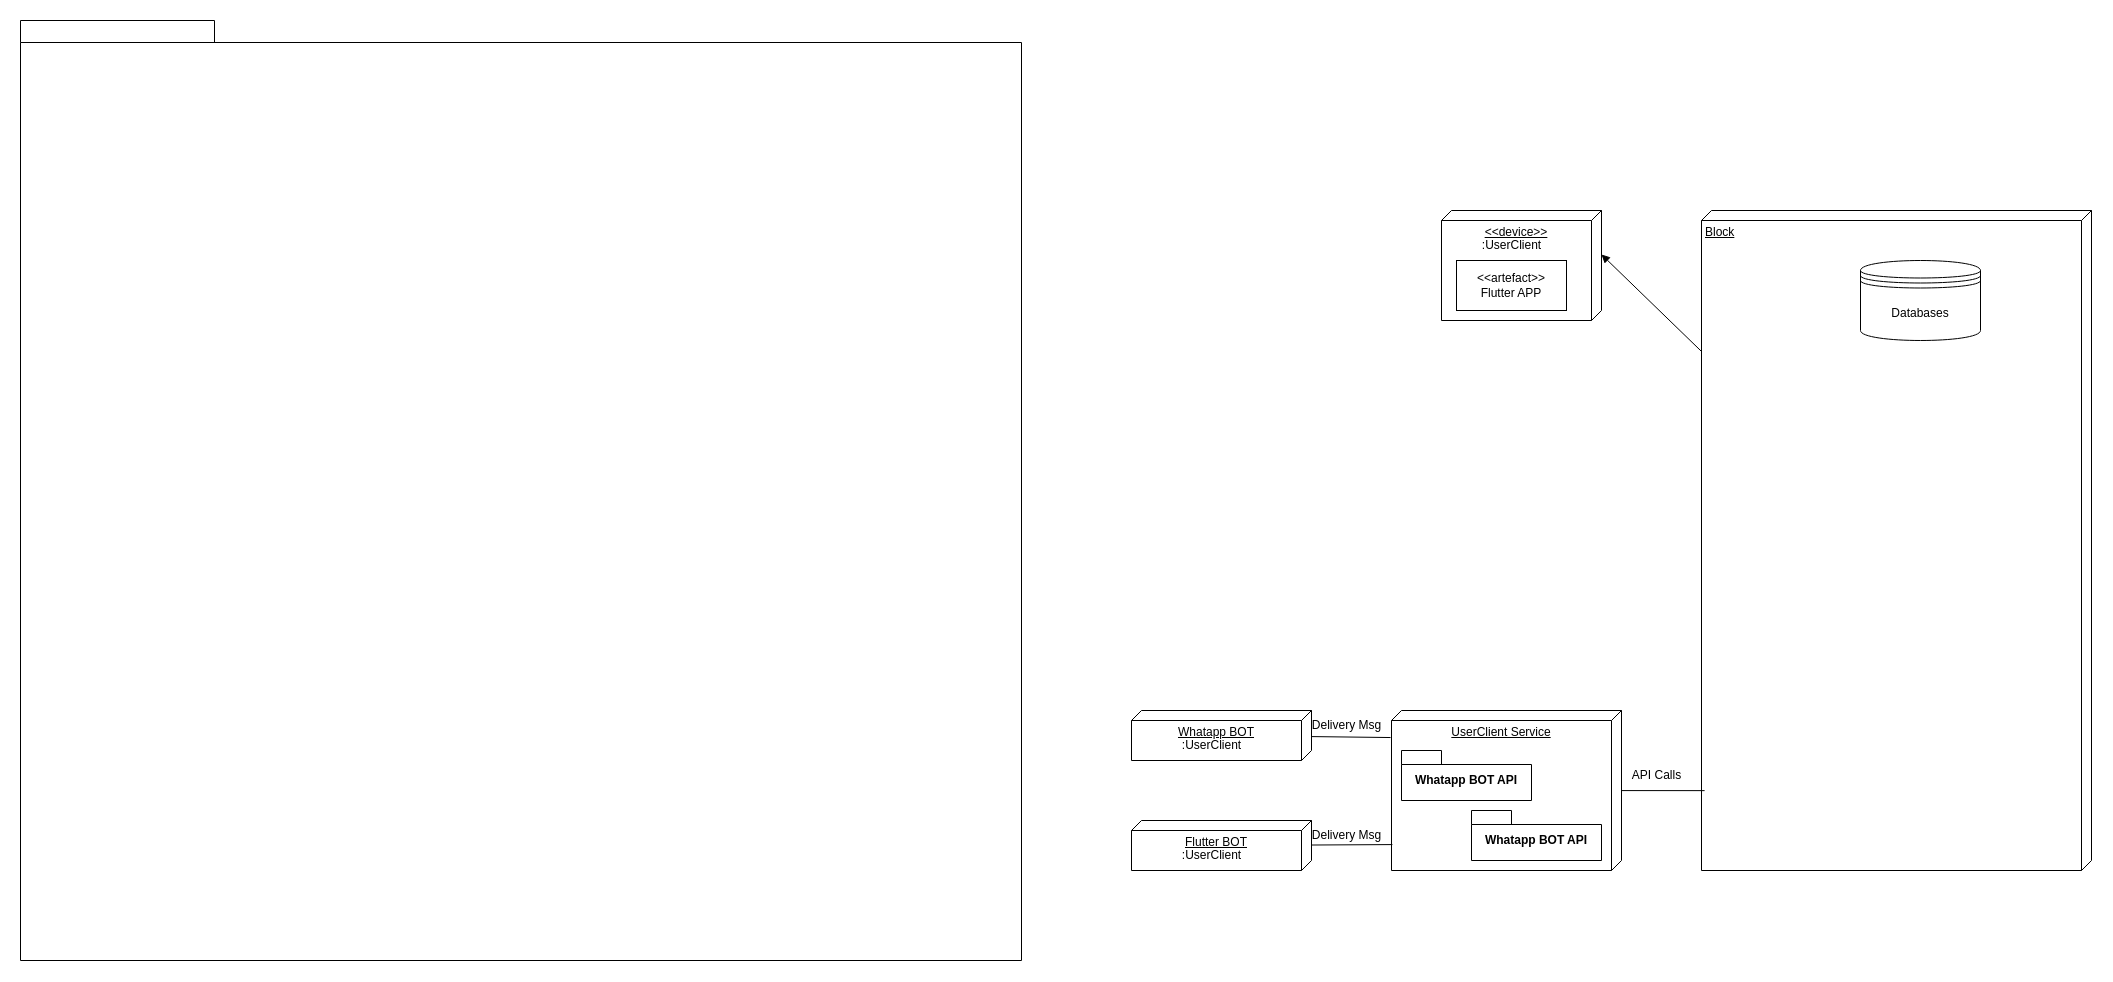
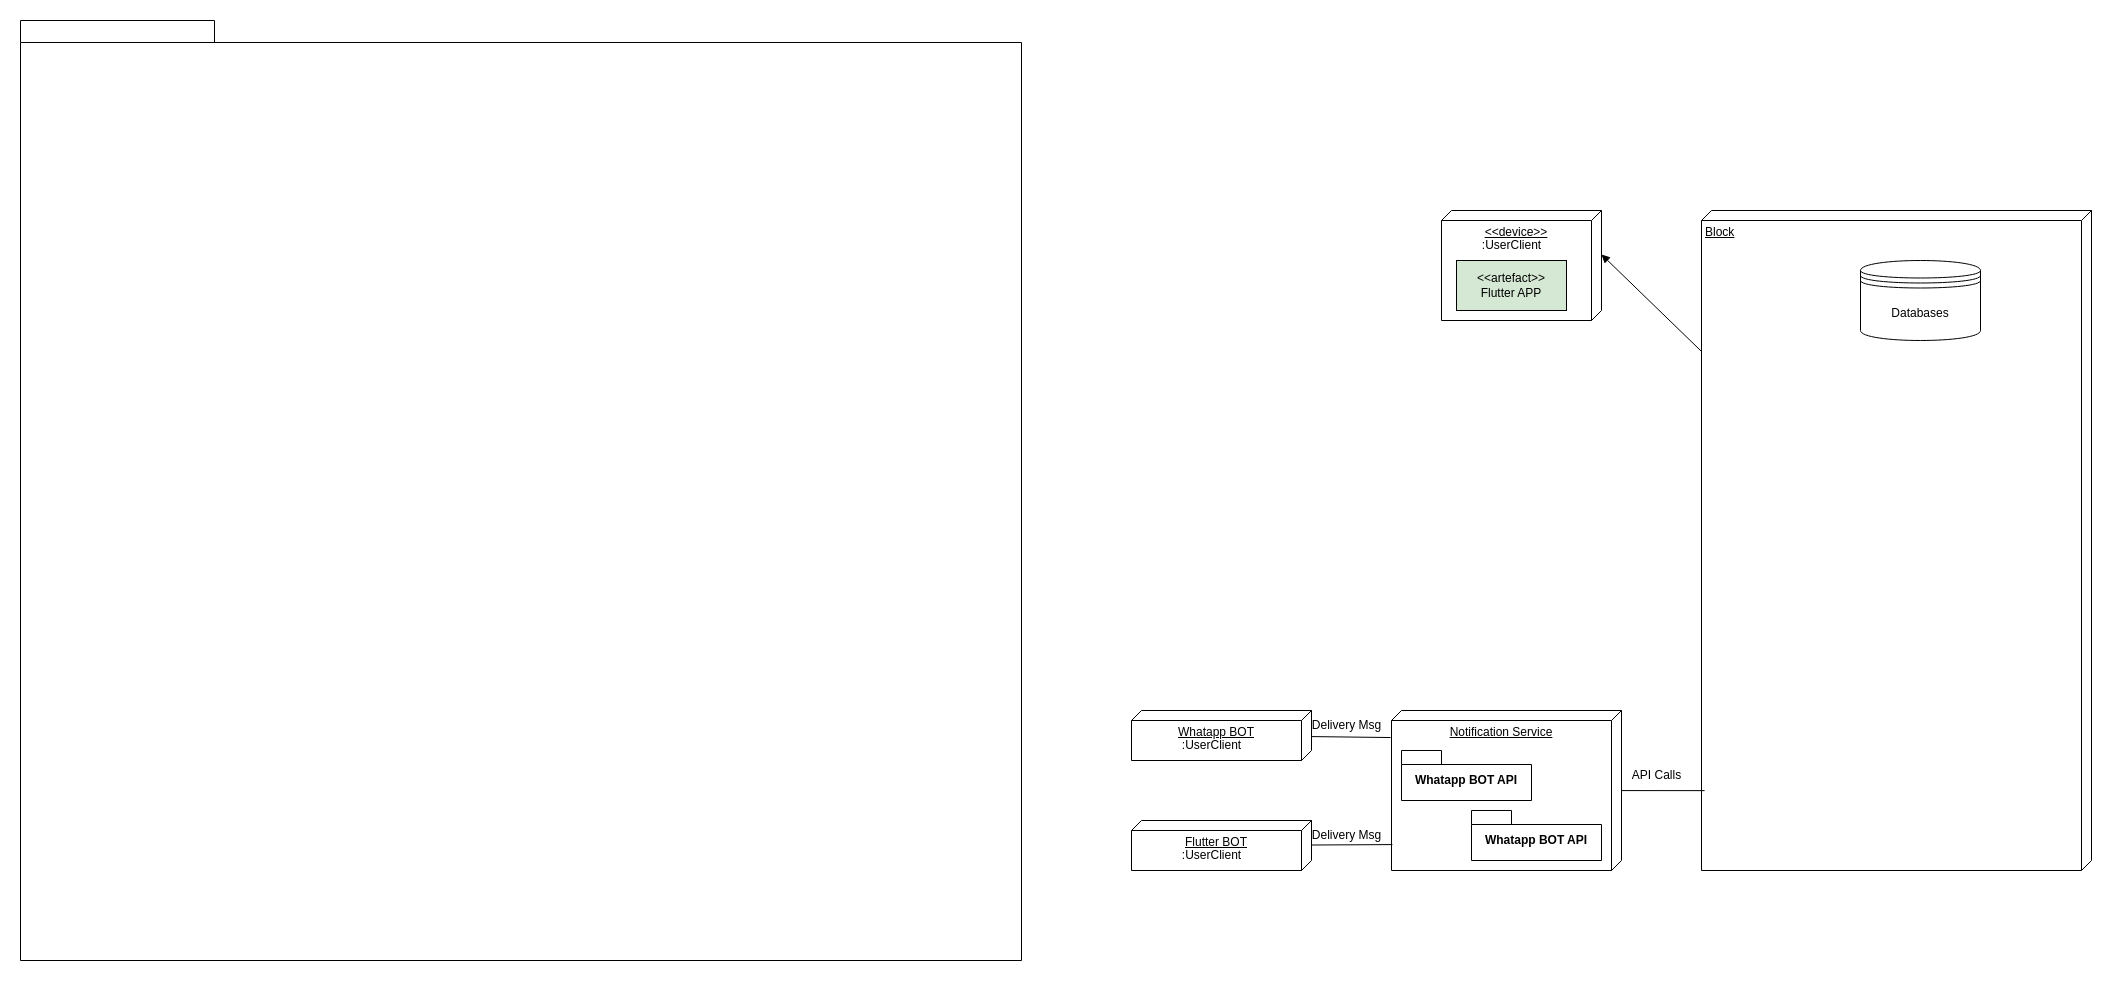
node "<<artefact>> Flutter APP": fillcolor #ffffff -> #d5e8d4
node "UserClient Service": label "UserClient Service" -> "Notification Service"
